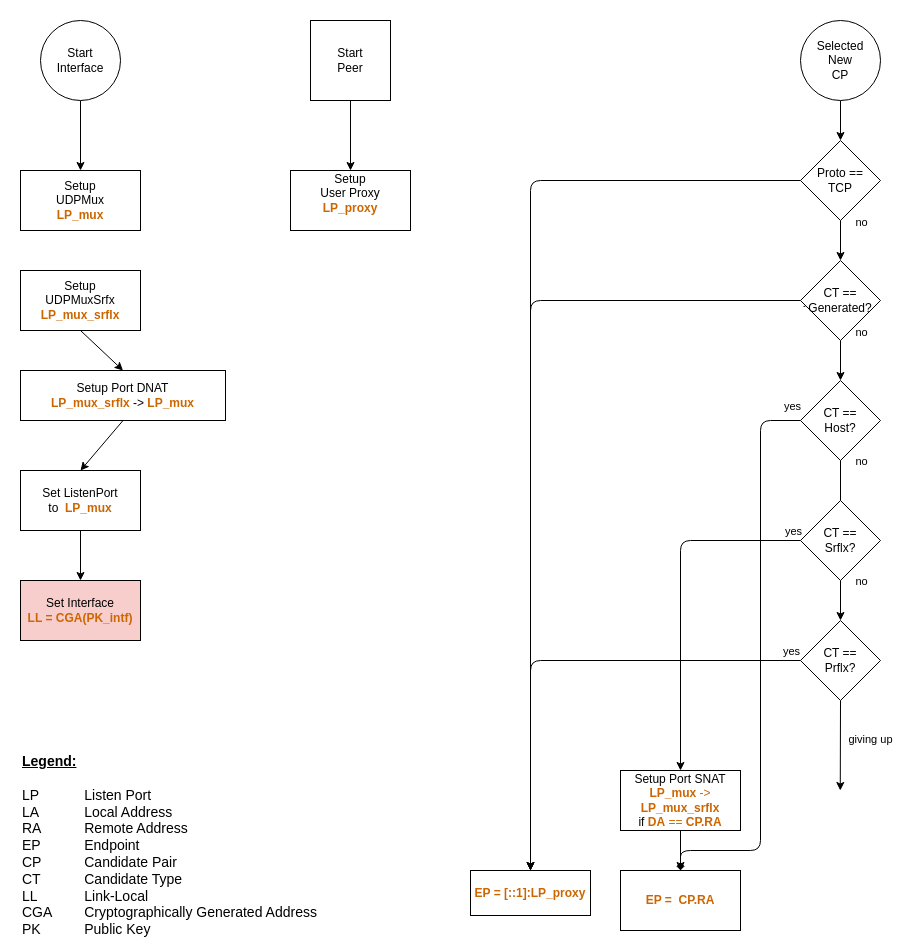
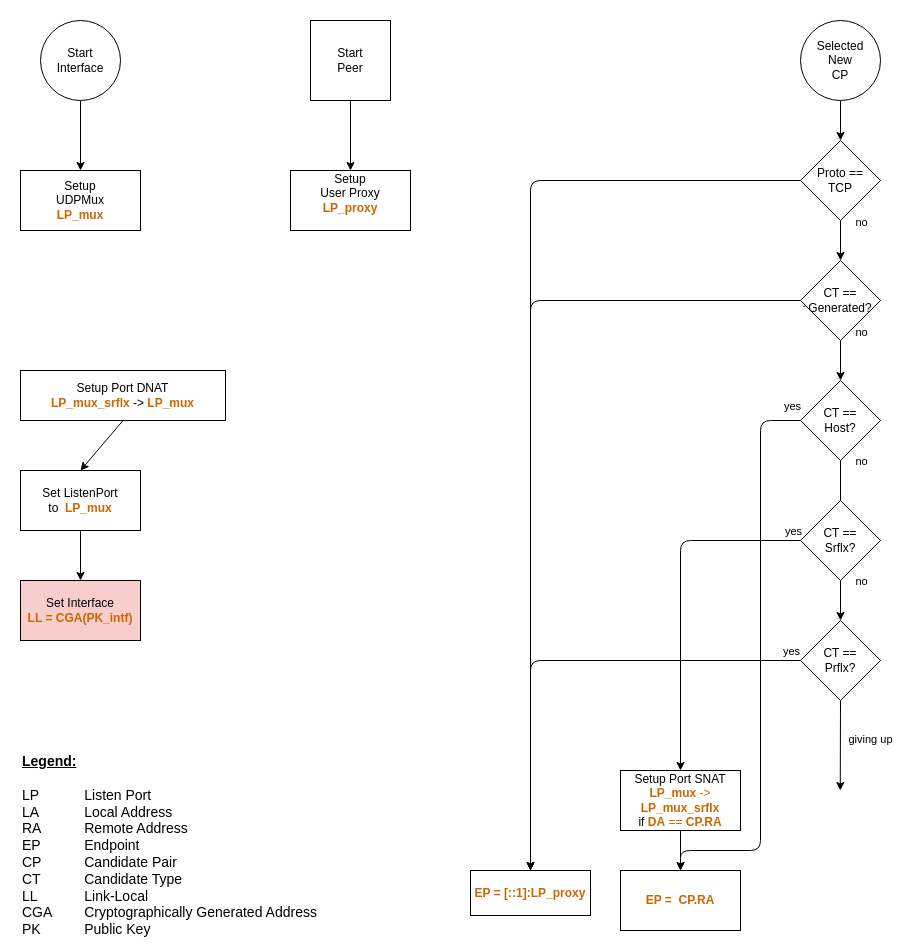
node "Setup UDPMuxSrfx LP_mux_srflx": removed
edge "Setup UDPMuxSrfx LP_mux_srflx" -> "Setup Port DNAT LP_mux_srflx -> LP_mux": removed
edge "CT == Host?" -> "EP = CP.RA": arrowhead diamond -> classic
